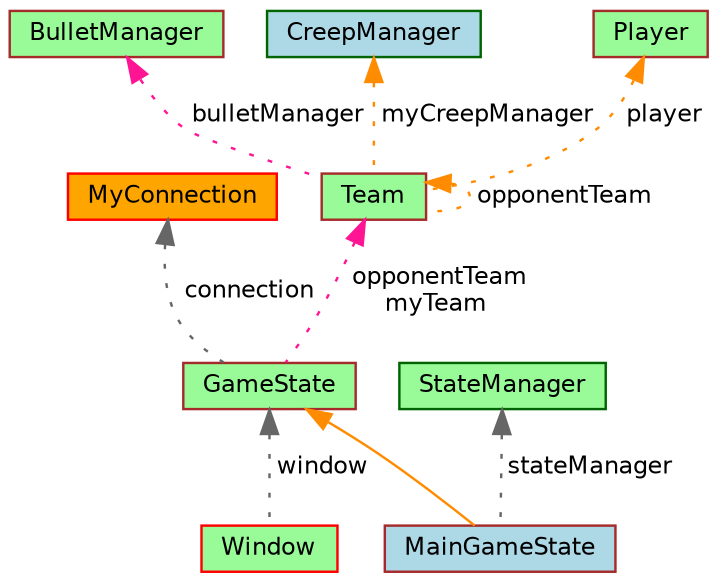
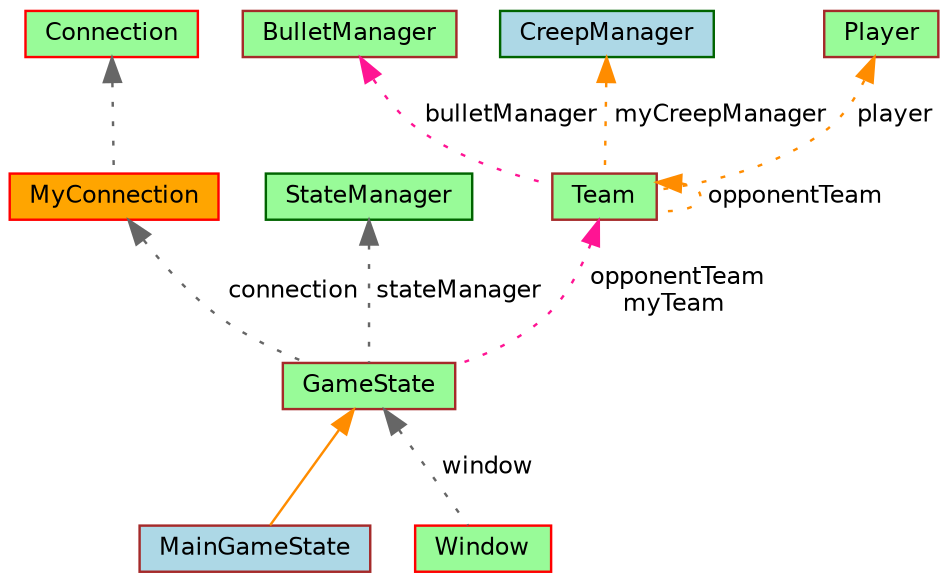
node "Connection": added
edge "MainGameState" -> "StateManager": now "GameState" -> "StateManager"
